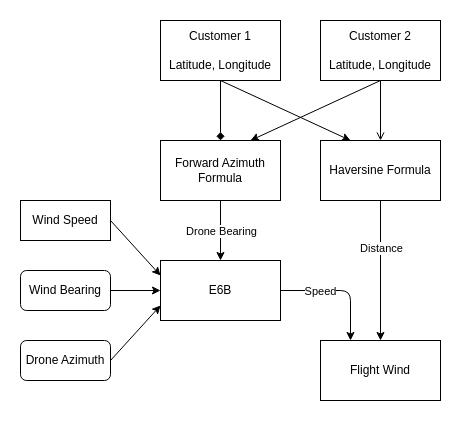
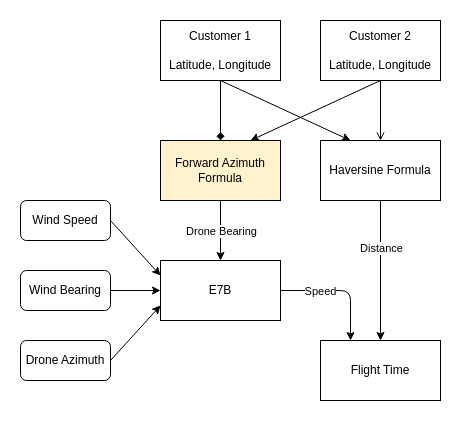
node "Forward Azimuth Formula": fillcolor #ffffff -> #fff2cc
node "Wind Speed": shape rectangle -> rounded rectangle
node "E6B": label "E6B" -> "E7B"
node "Flight Wind": label "Flight Wind" -> "Flight Time"
